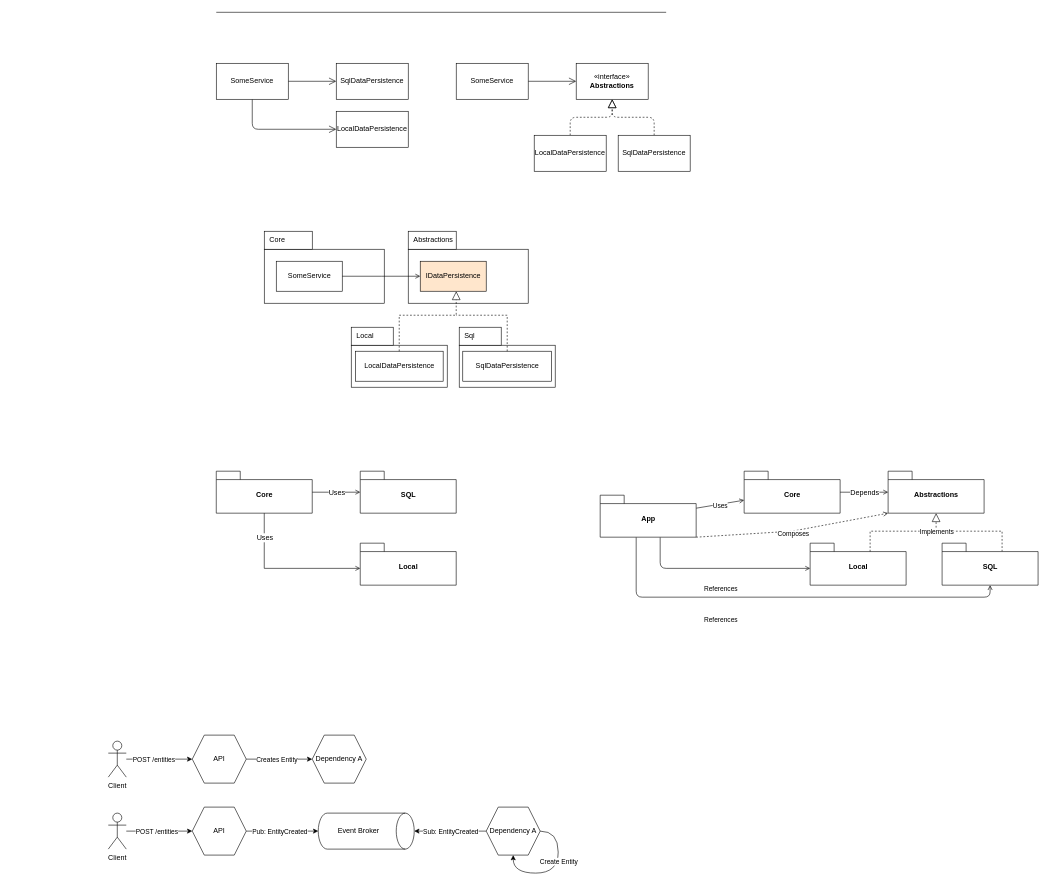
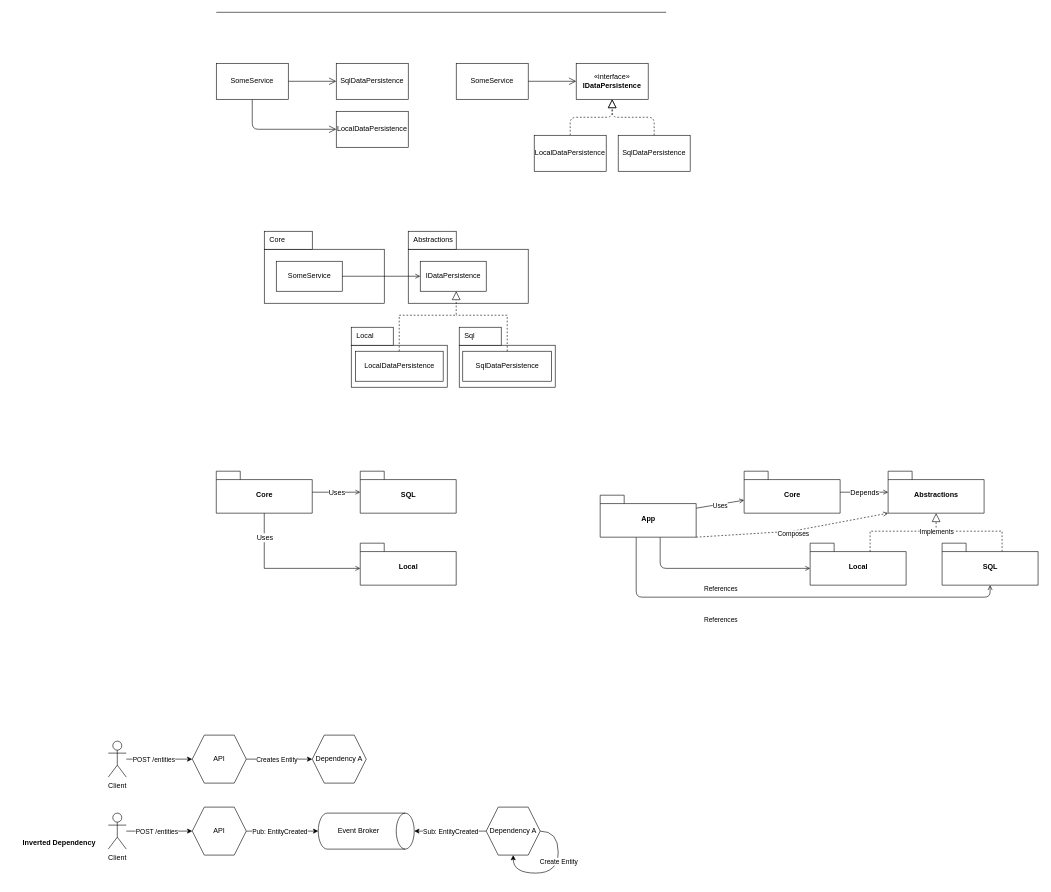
node "«interface» Abstractions": label "«interface» Abstractions" -> "«interface» IDataPersistence"
node "IDataPersistence": fillcolor #ffe6cc -> #ffffff
node "Inverted Dependency": added
